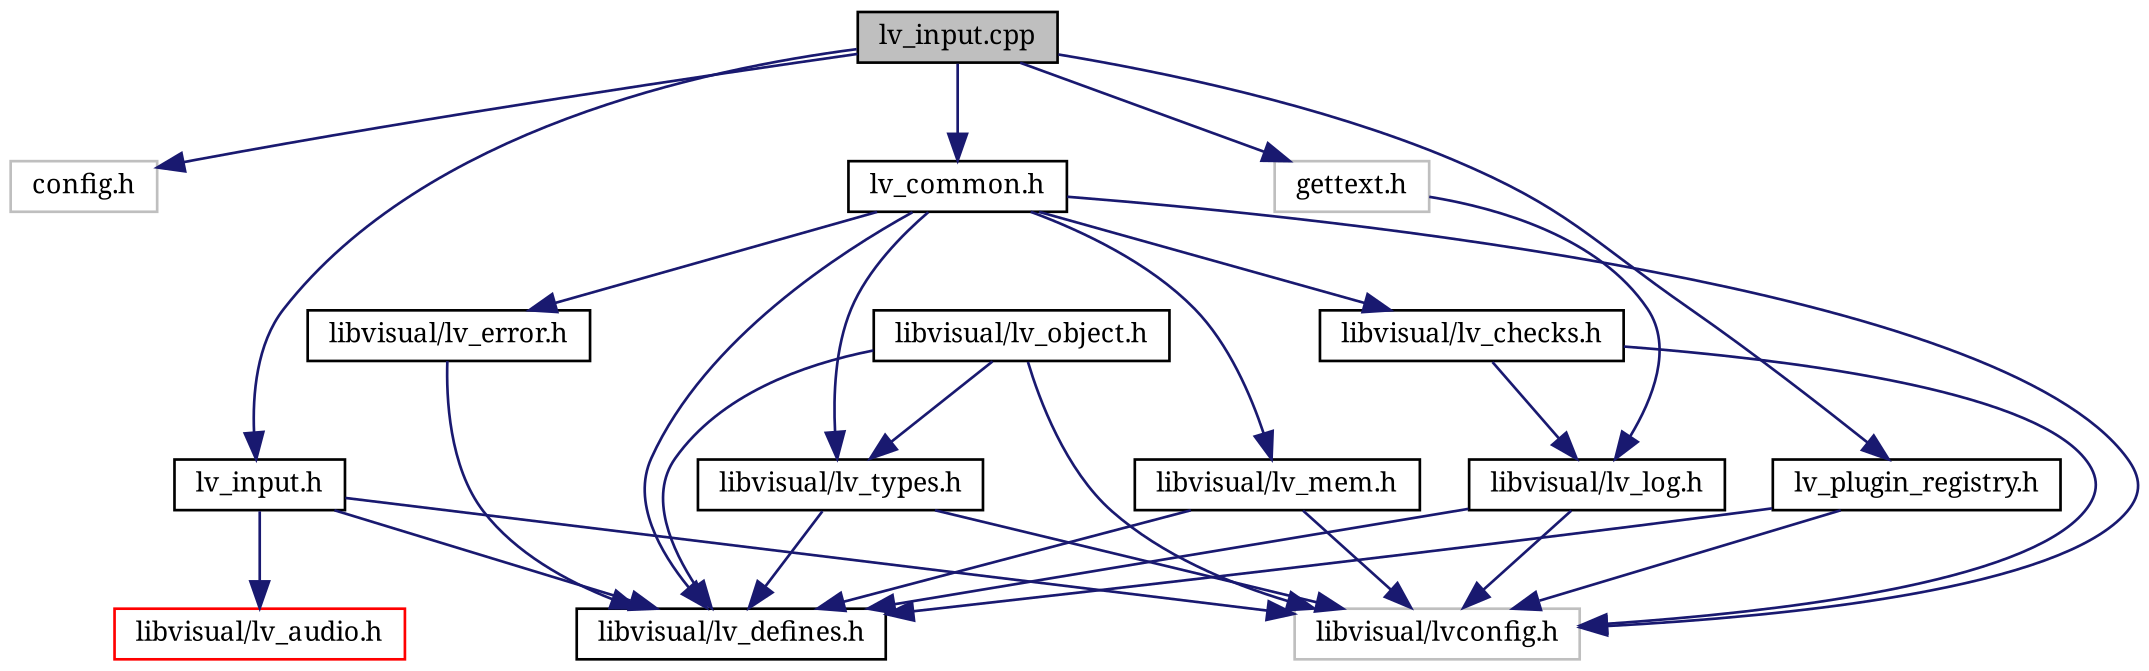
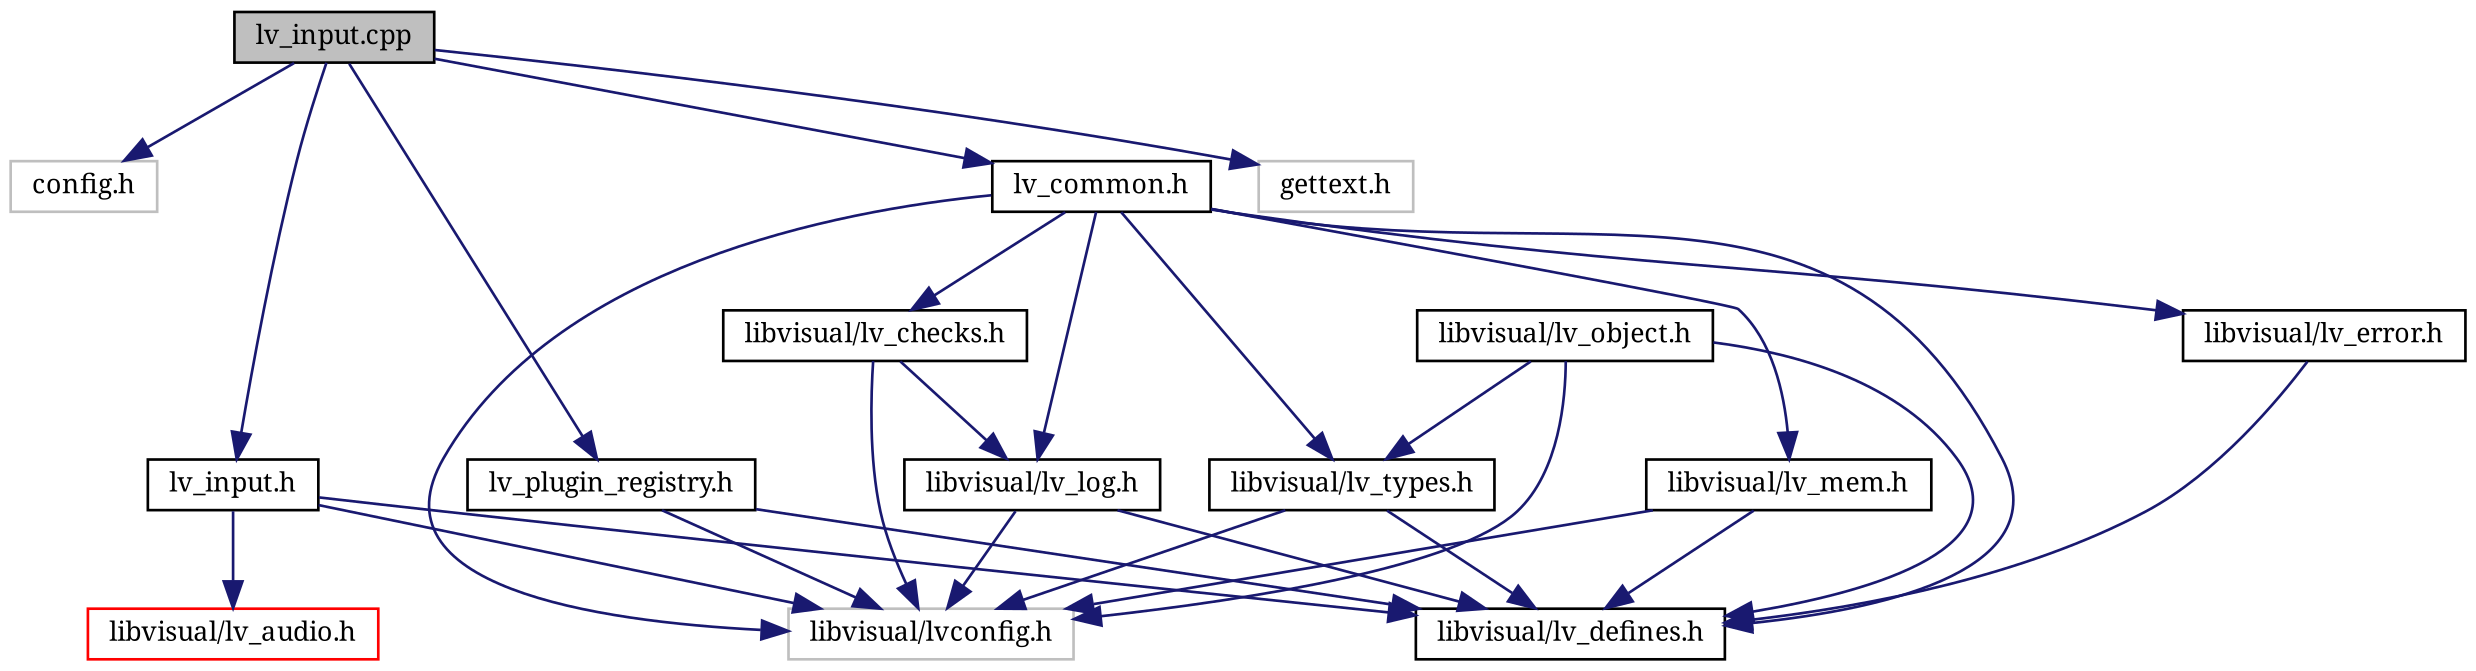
edge "gettext.h" -> "libvisual/lv_log.h": now "lv_common.h" -> "libvisual/lv_log.h"
